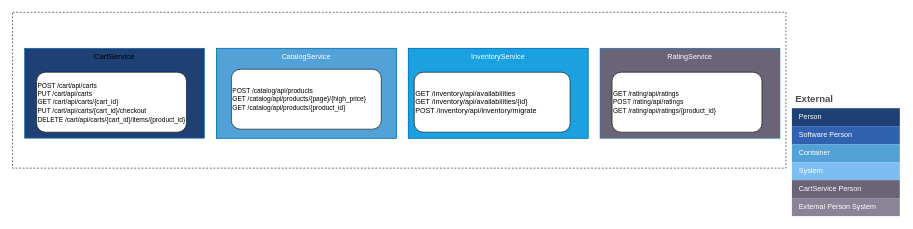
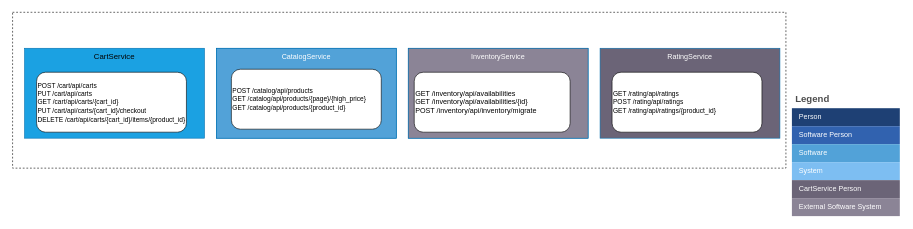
node "CartService": fillcolor #1e4074 -> #1ba1e2
node "InventoryService": fillcolor #1ba1e2 -> #8b8496
node "External": label "External" -> "Legend"
node "Container": label "Container" -> "Software"
node "External Person System": label "External Person System" -> "External Software System"
